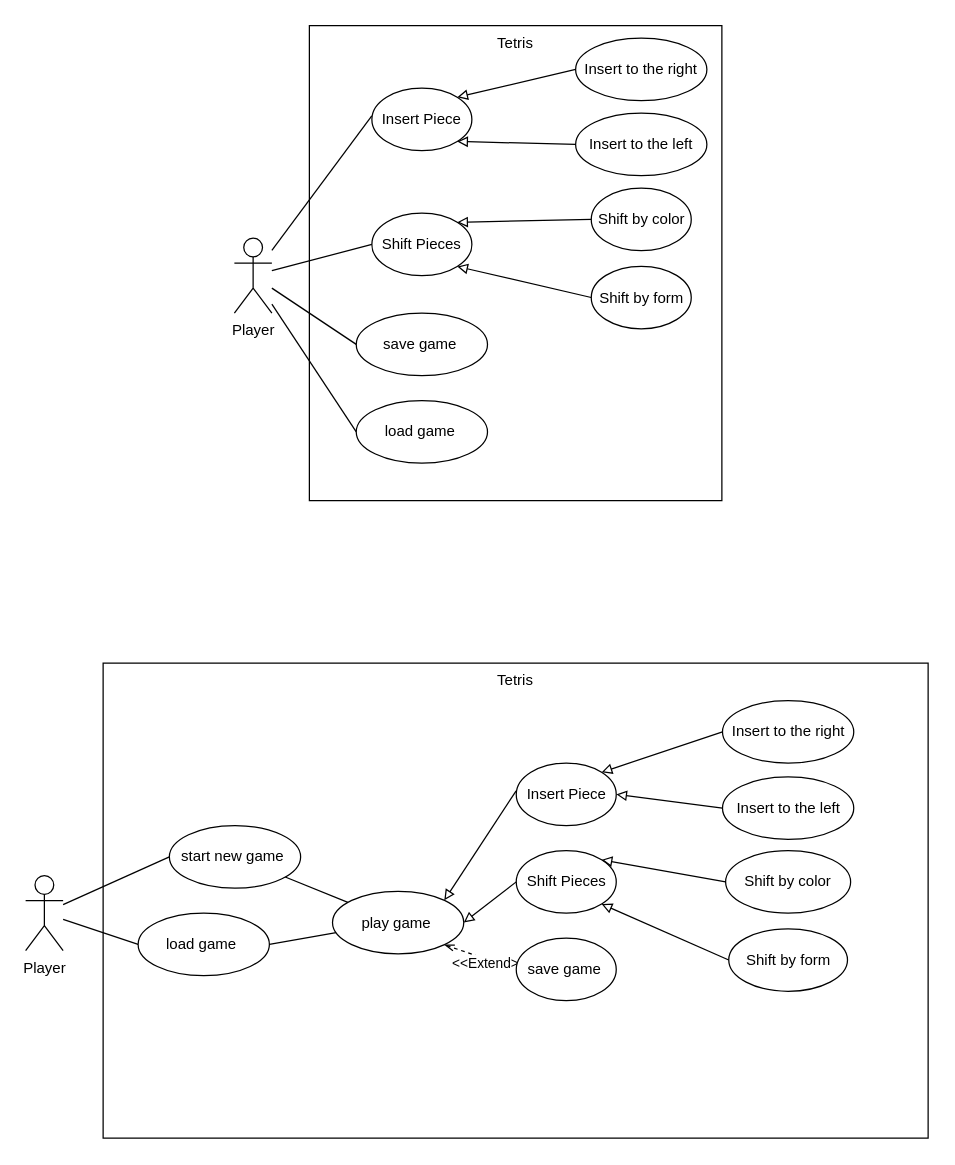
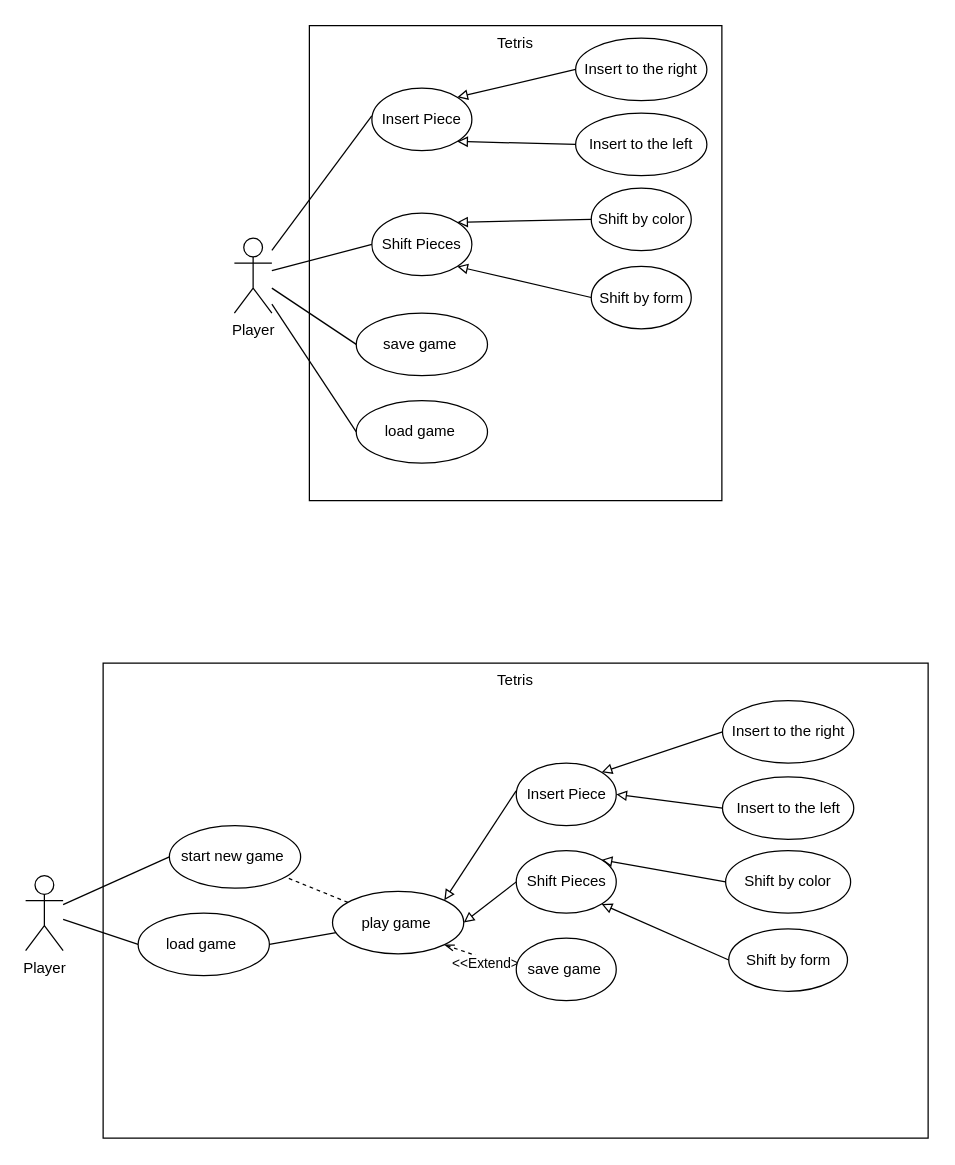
edge "start new game" -- "play game": style solid -> dashed
